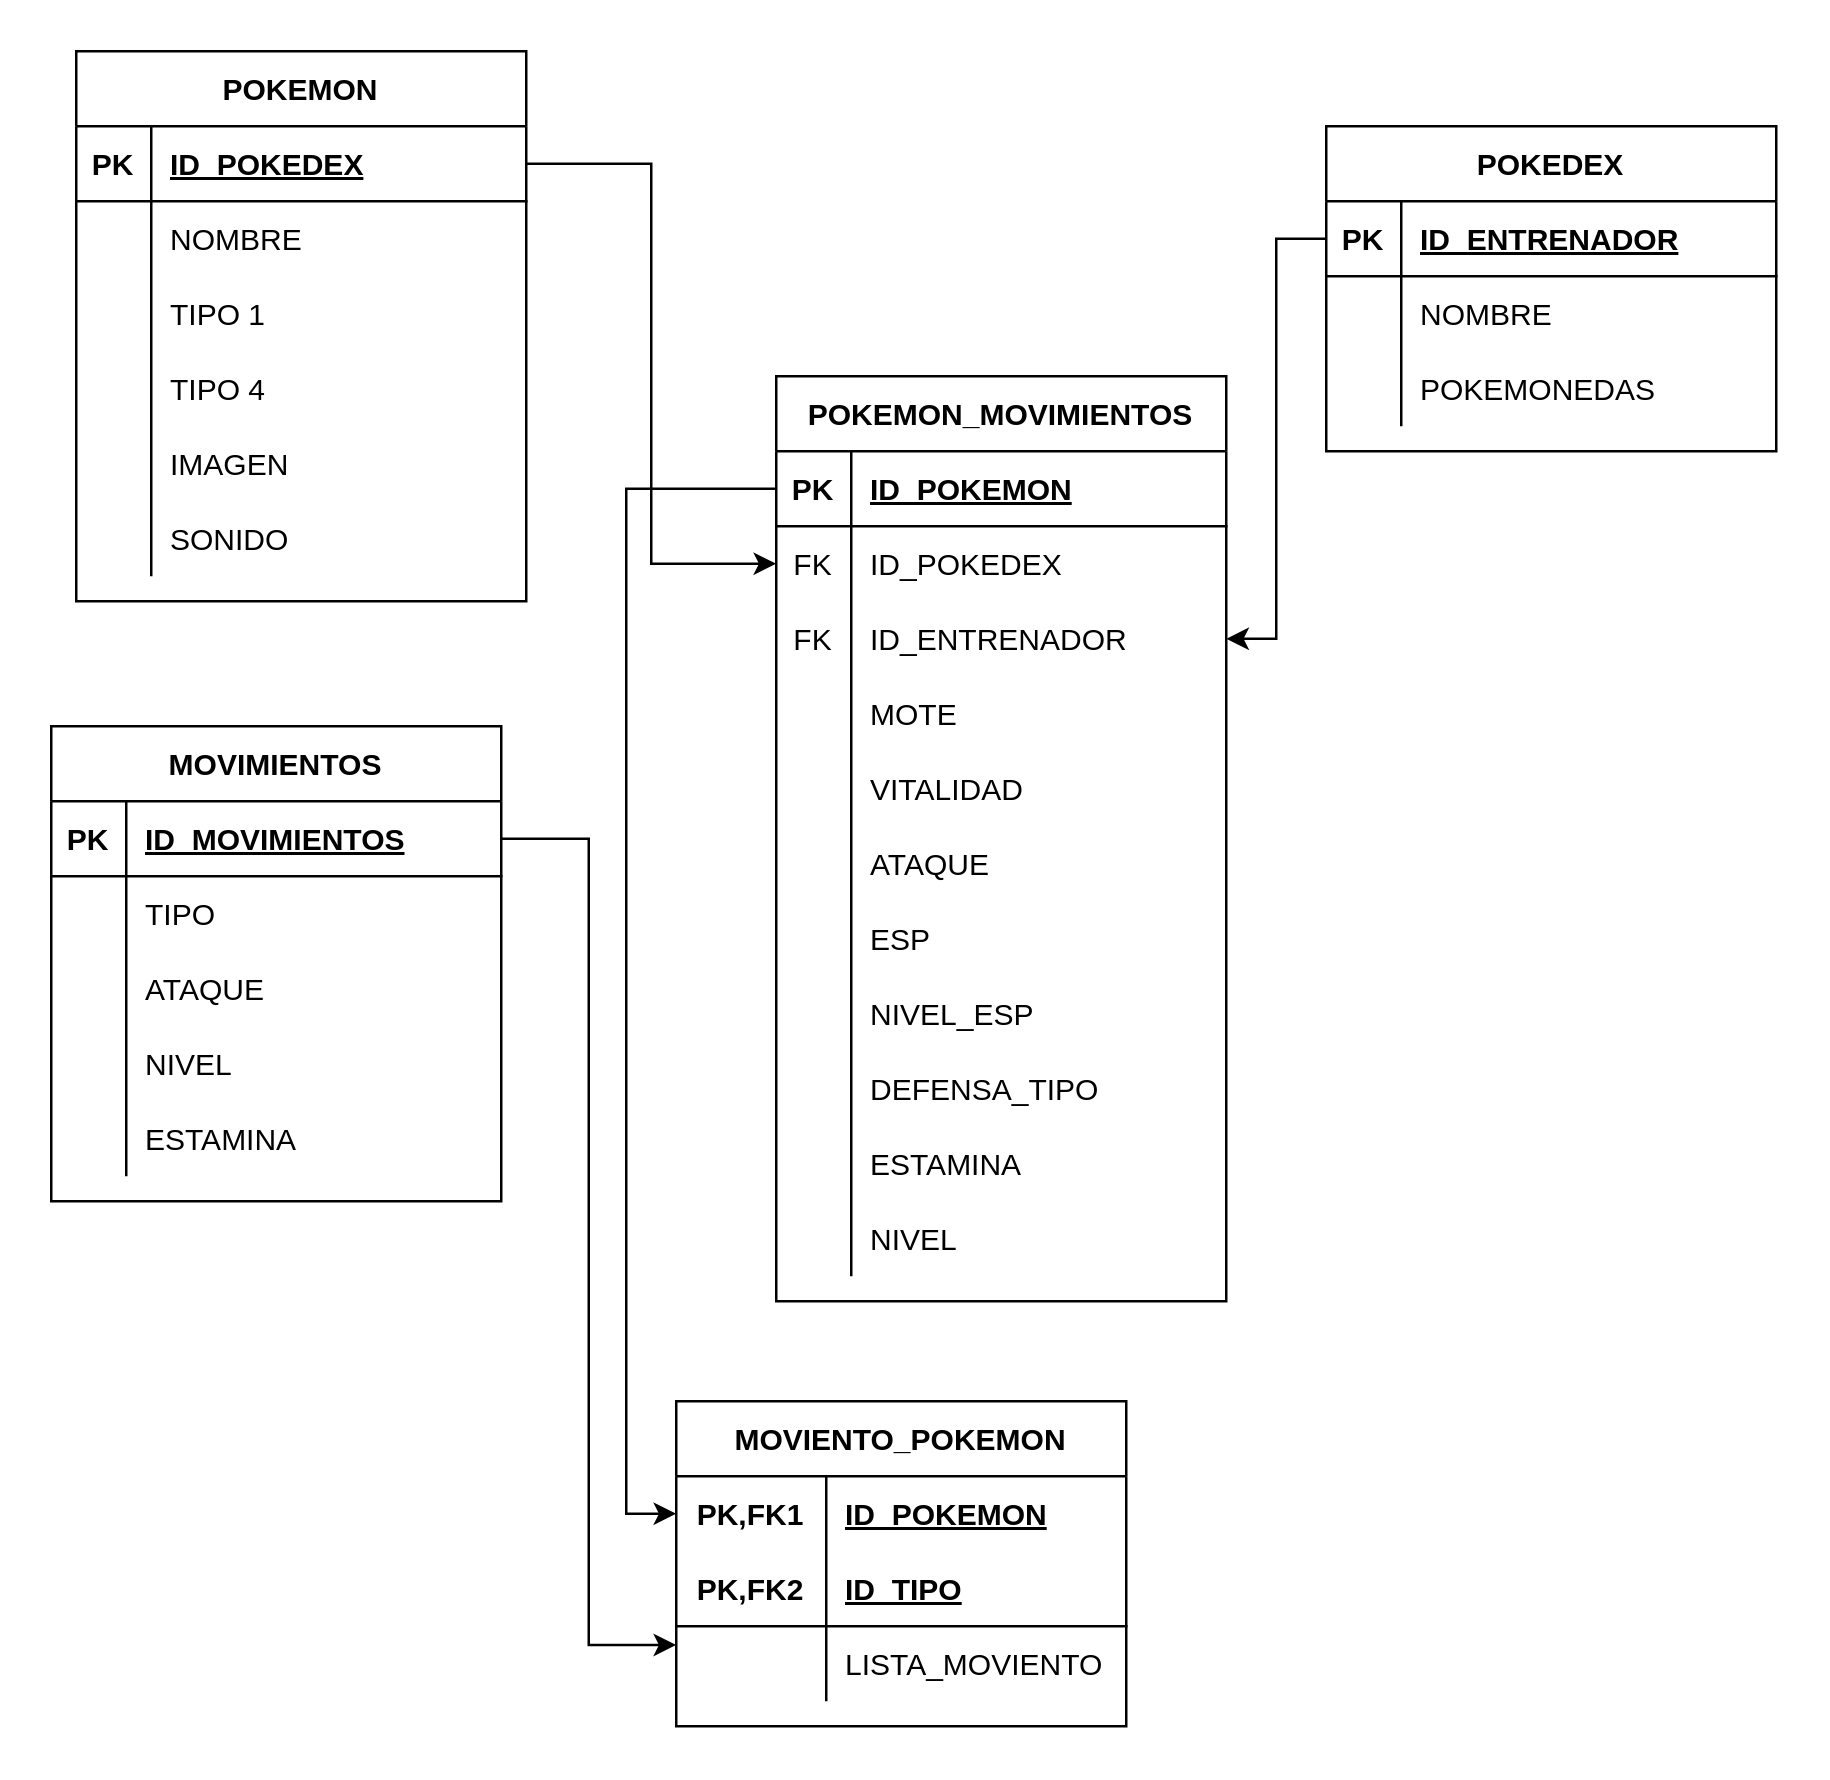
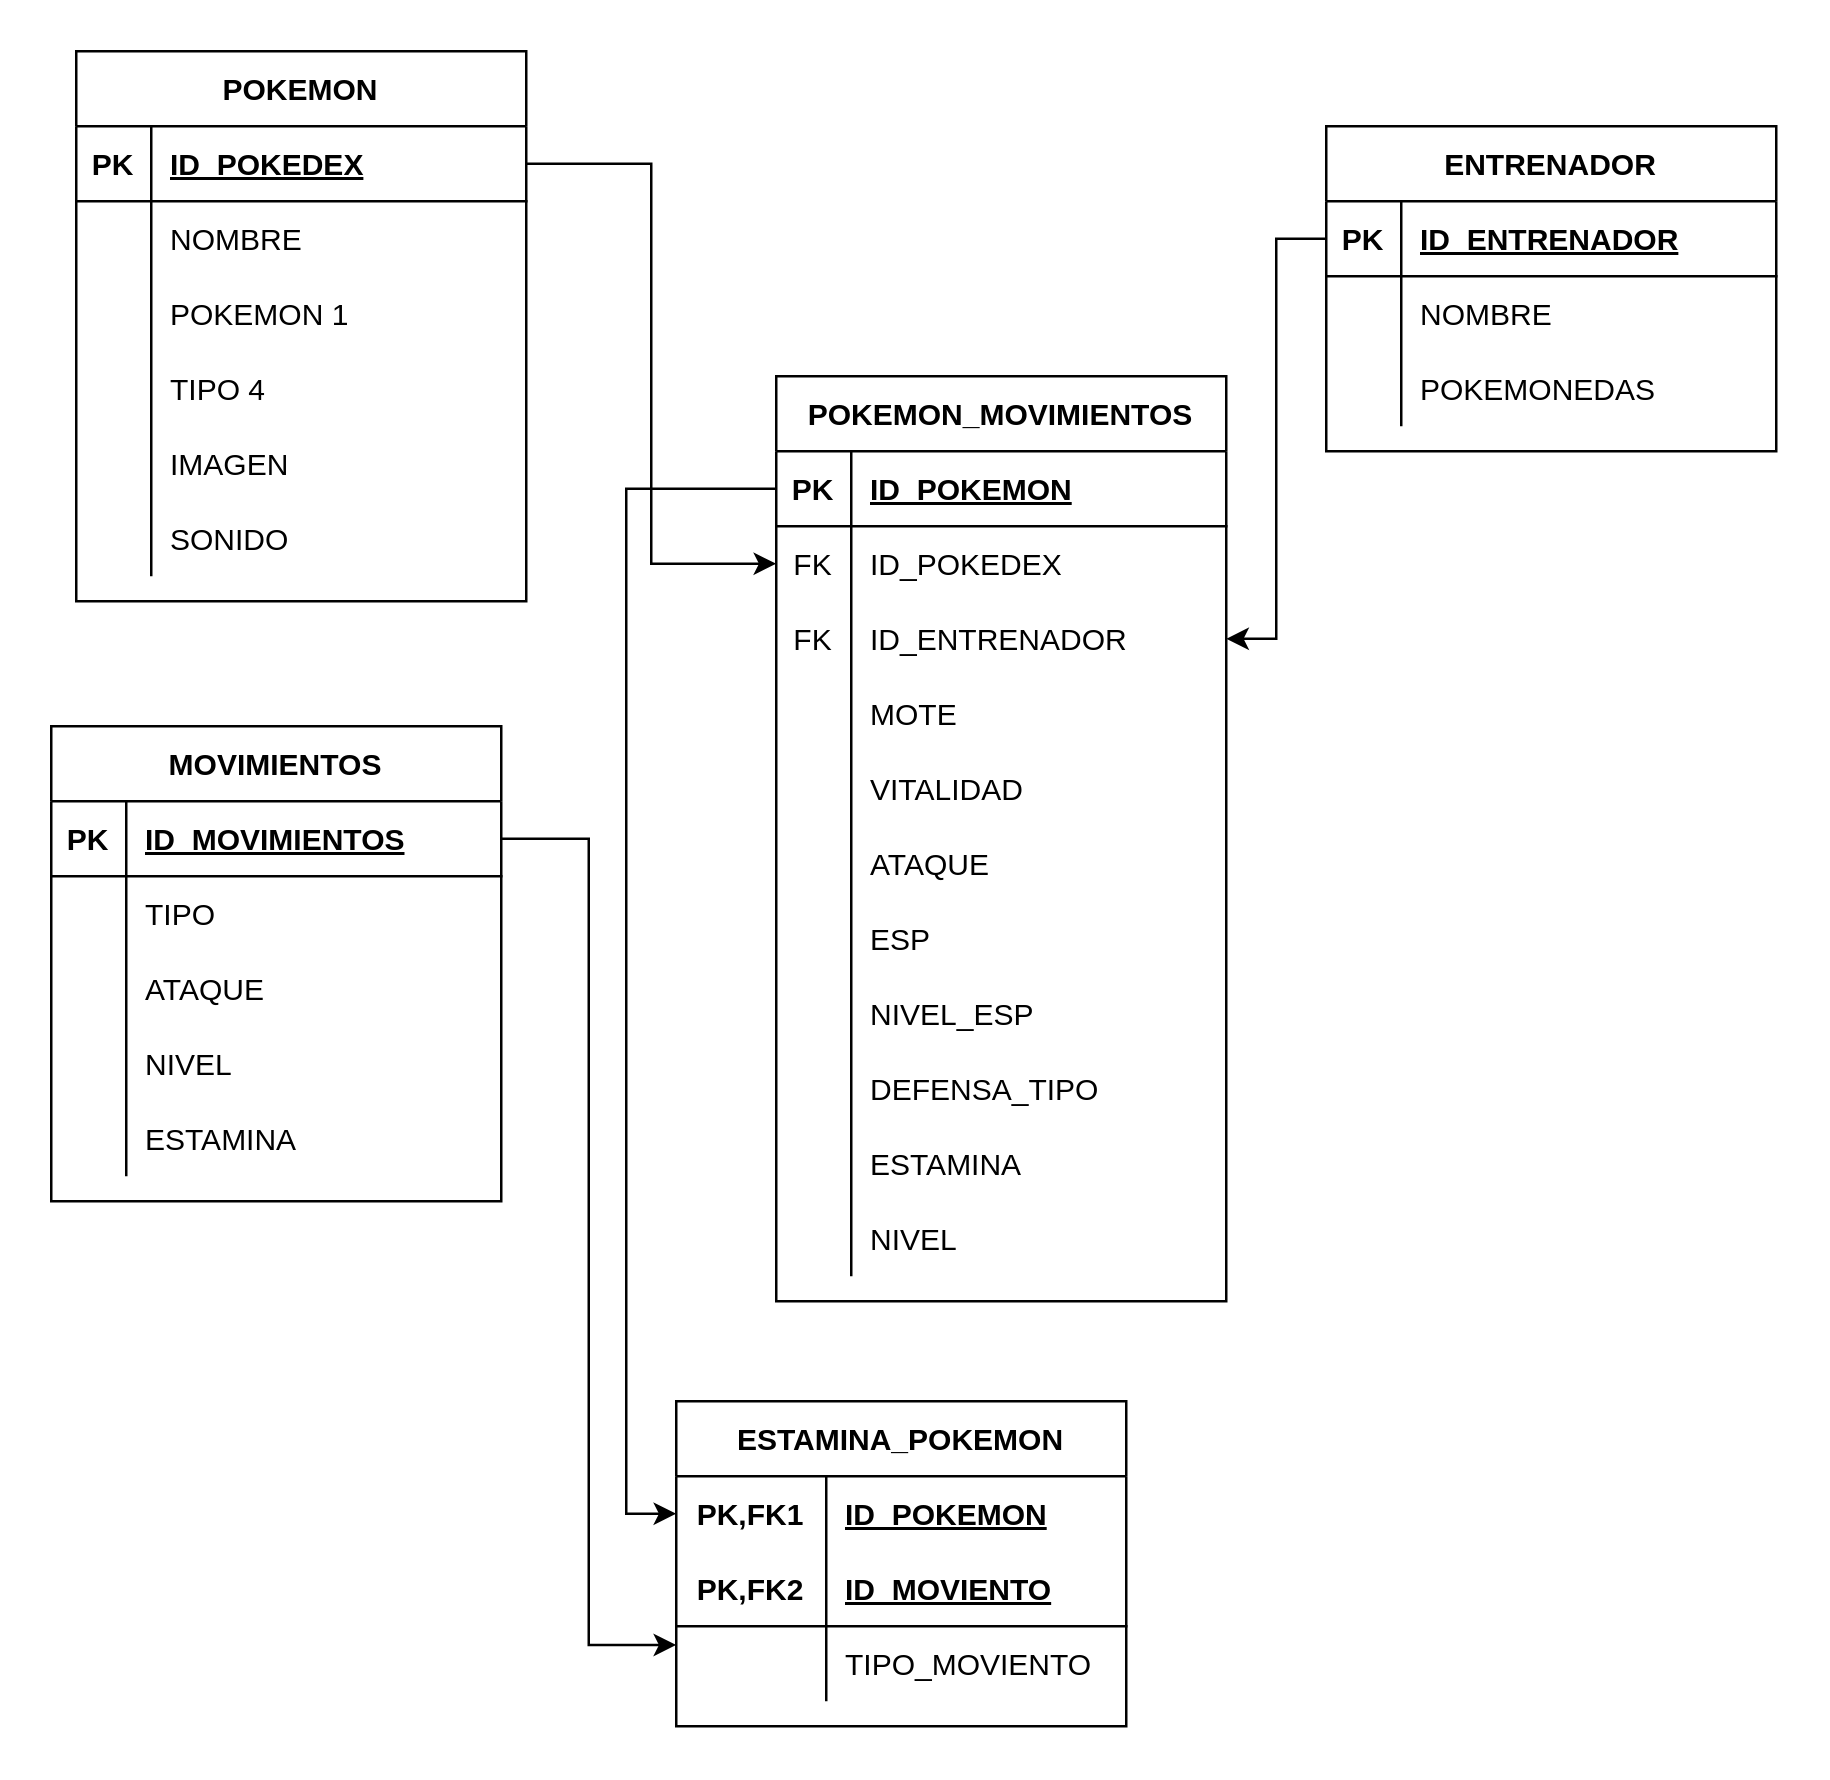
node "POKEDEX": label "POKEDEX" -> "ENTRENADOR"
node "TIPO 1": label "TIPO 1" -> "POKEMON 1"
node "MOVIENTO_POKEMON": label "MOVIENTO_POKEMON" -> "ESTAMINA_POKEMON"
node "ID_TIPO": label "ID_TIPO" -> "ID_MOVIENTO"
node "LISTA_MOVIENTO": label "LISTA_MOVIENTO" -> "TIPO_MOVIENTO"
